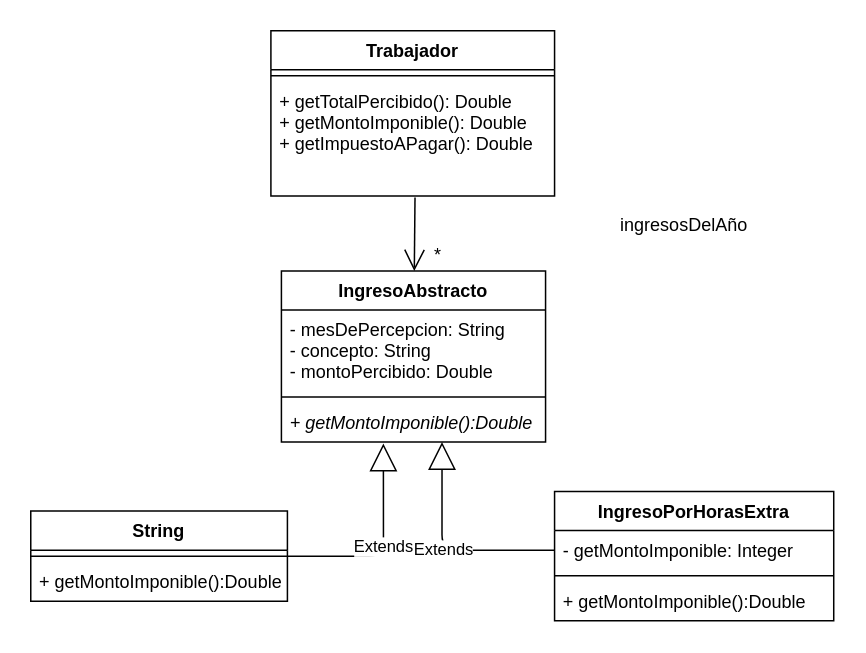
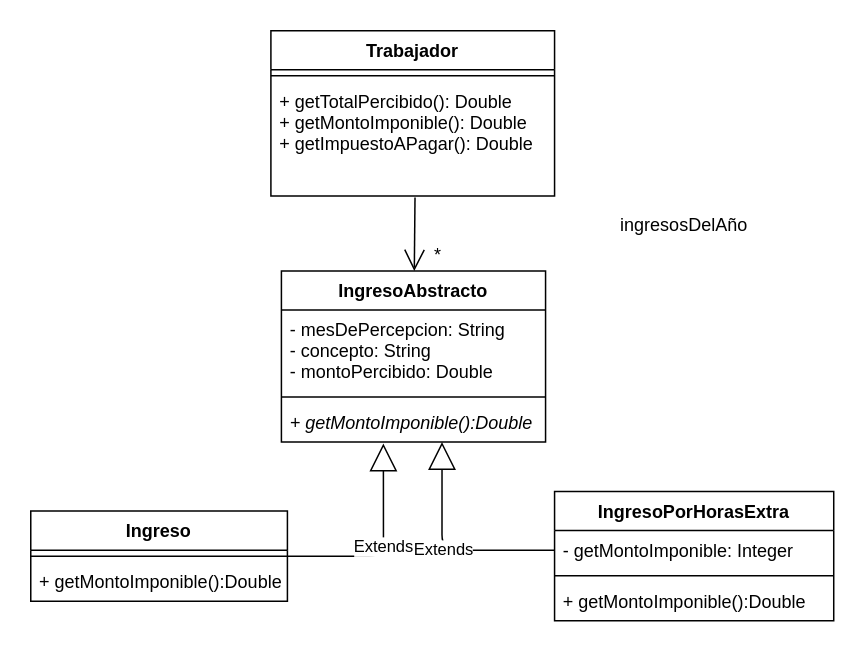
node "String": label "String" -> "Ingreso"
